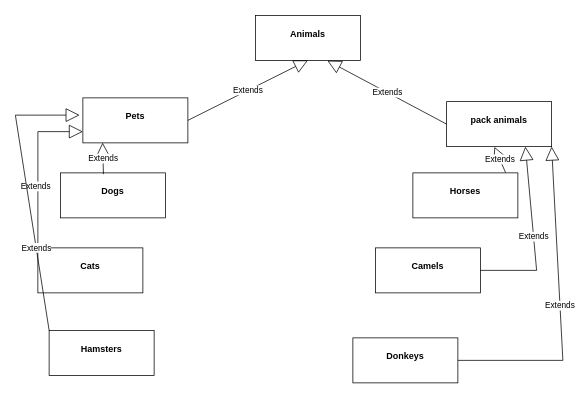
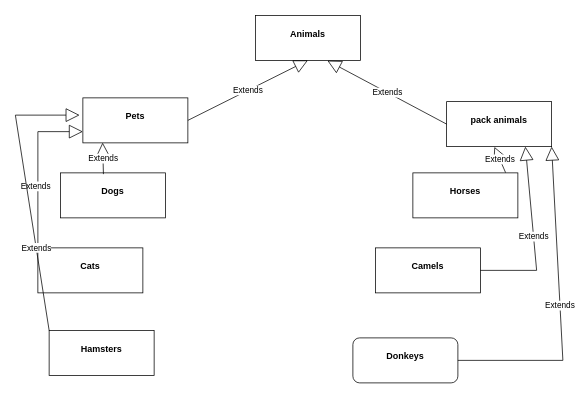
node "Donkeys": shape rectangle -> rounded rectangle
